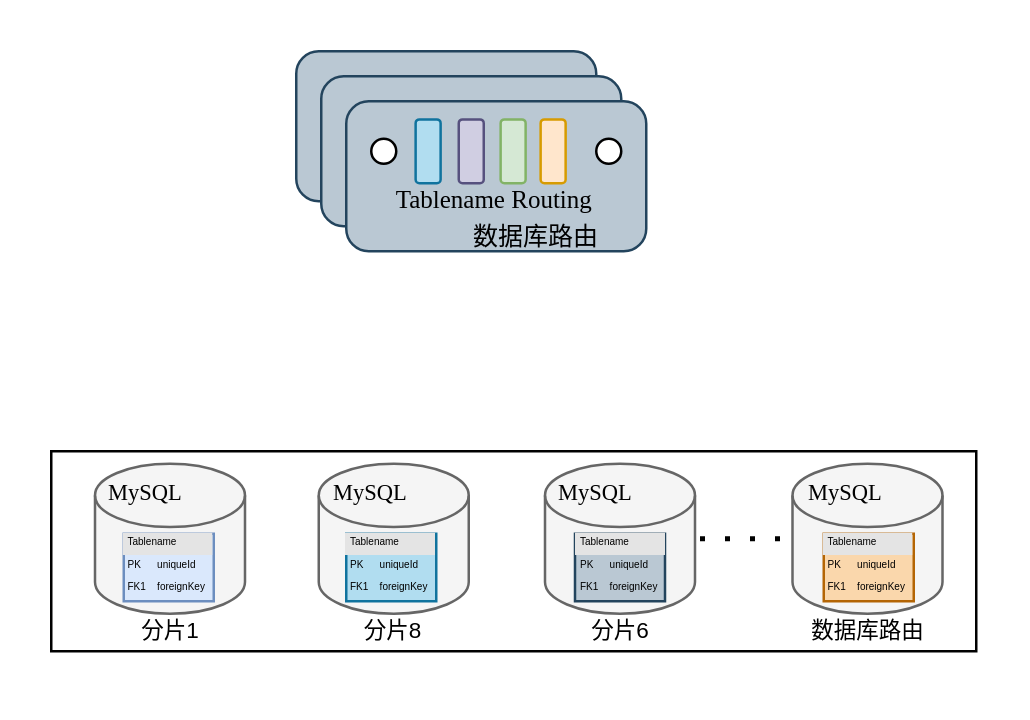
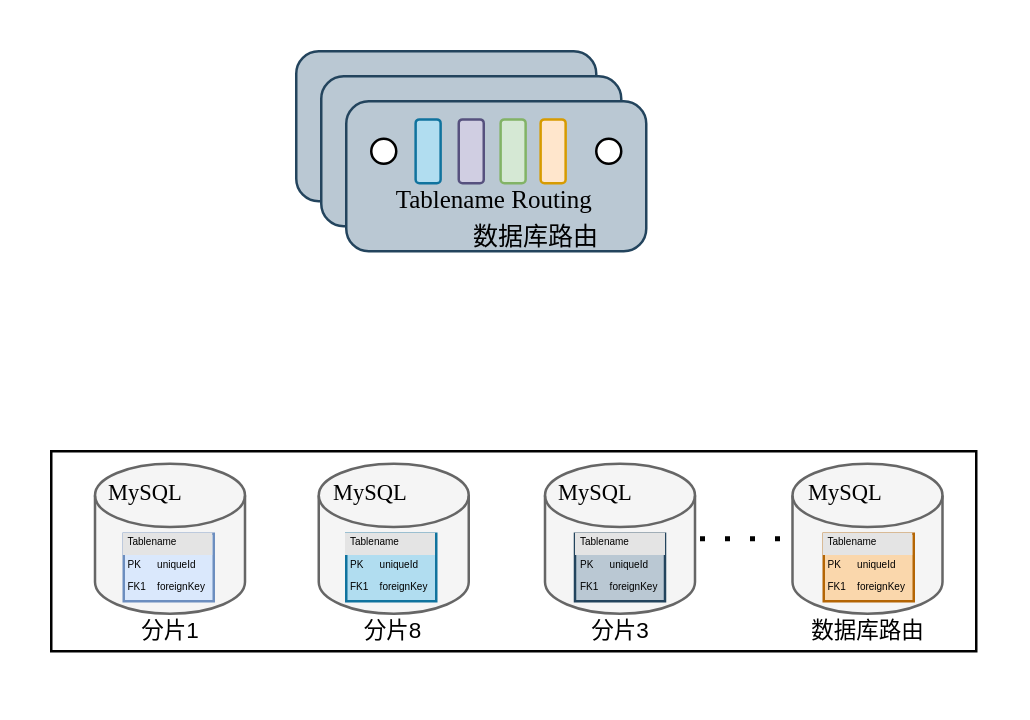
node "分片6": label "分片6" -> "分片3"
